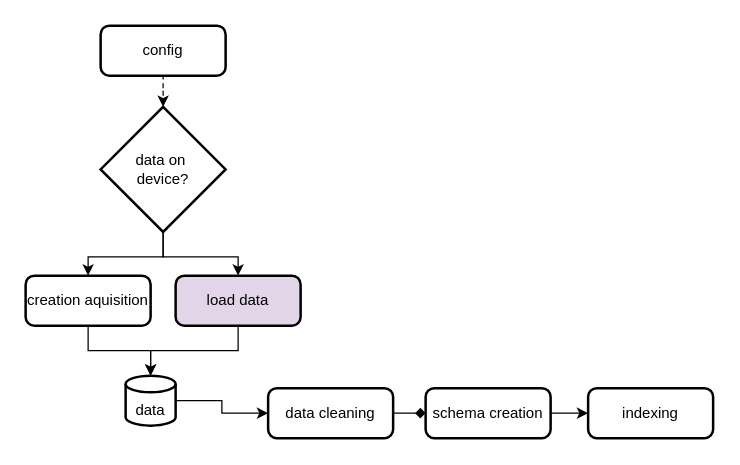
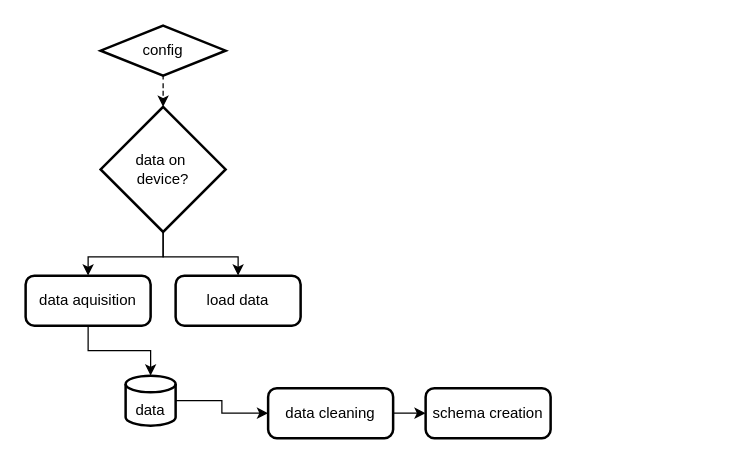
node "config": shape rounded rectangle -> diamond
node "creation aquisition": label "creation aquisition" -> "data aquisition"
node "load data": fillcolor #e1d5e7 -> #ffffff
edge "load data" -> "data": removed
edge "data cleaning" -> "schema creation": arrowhead diamond -> classic
edge "schema creation" -> "indexing": removed
node "indexing": removed
